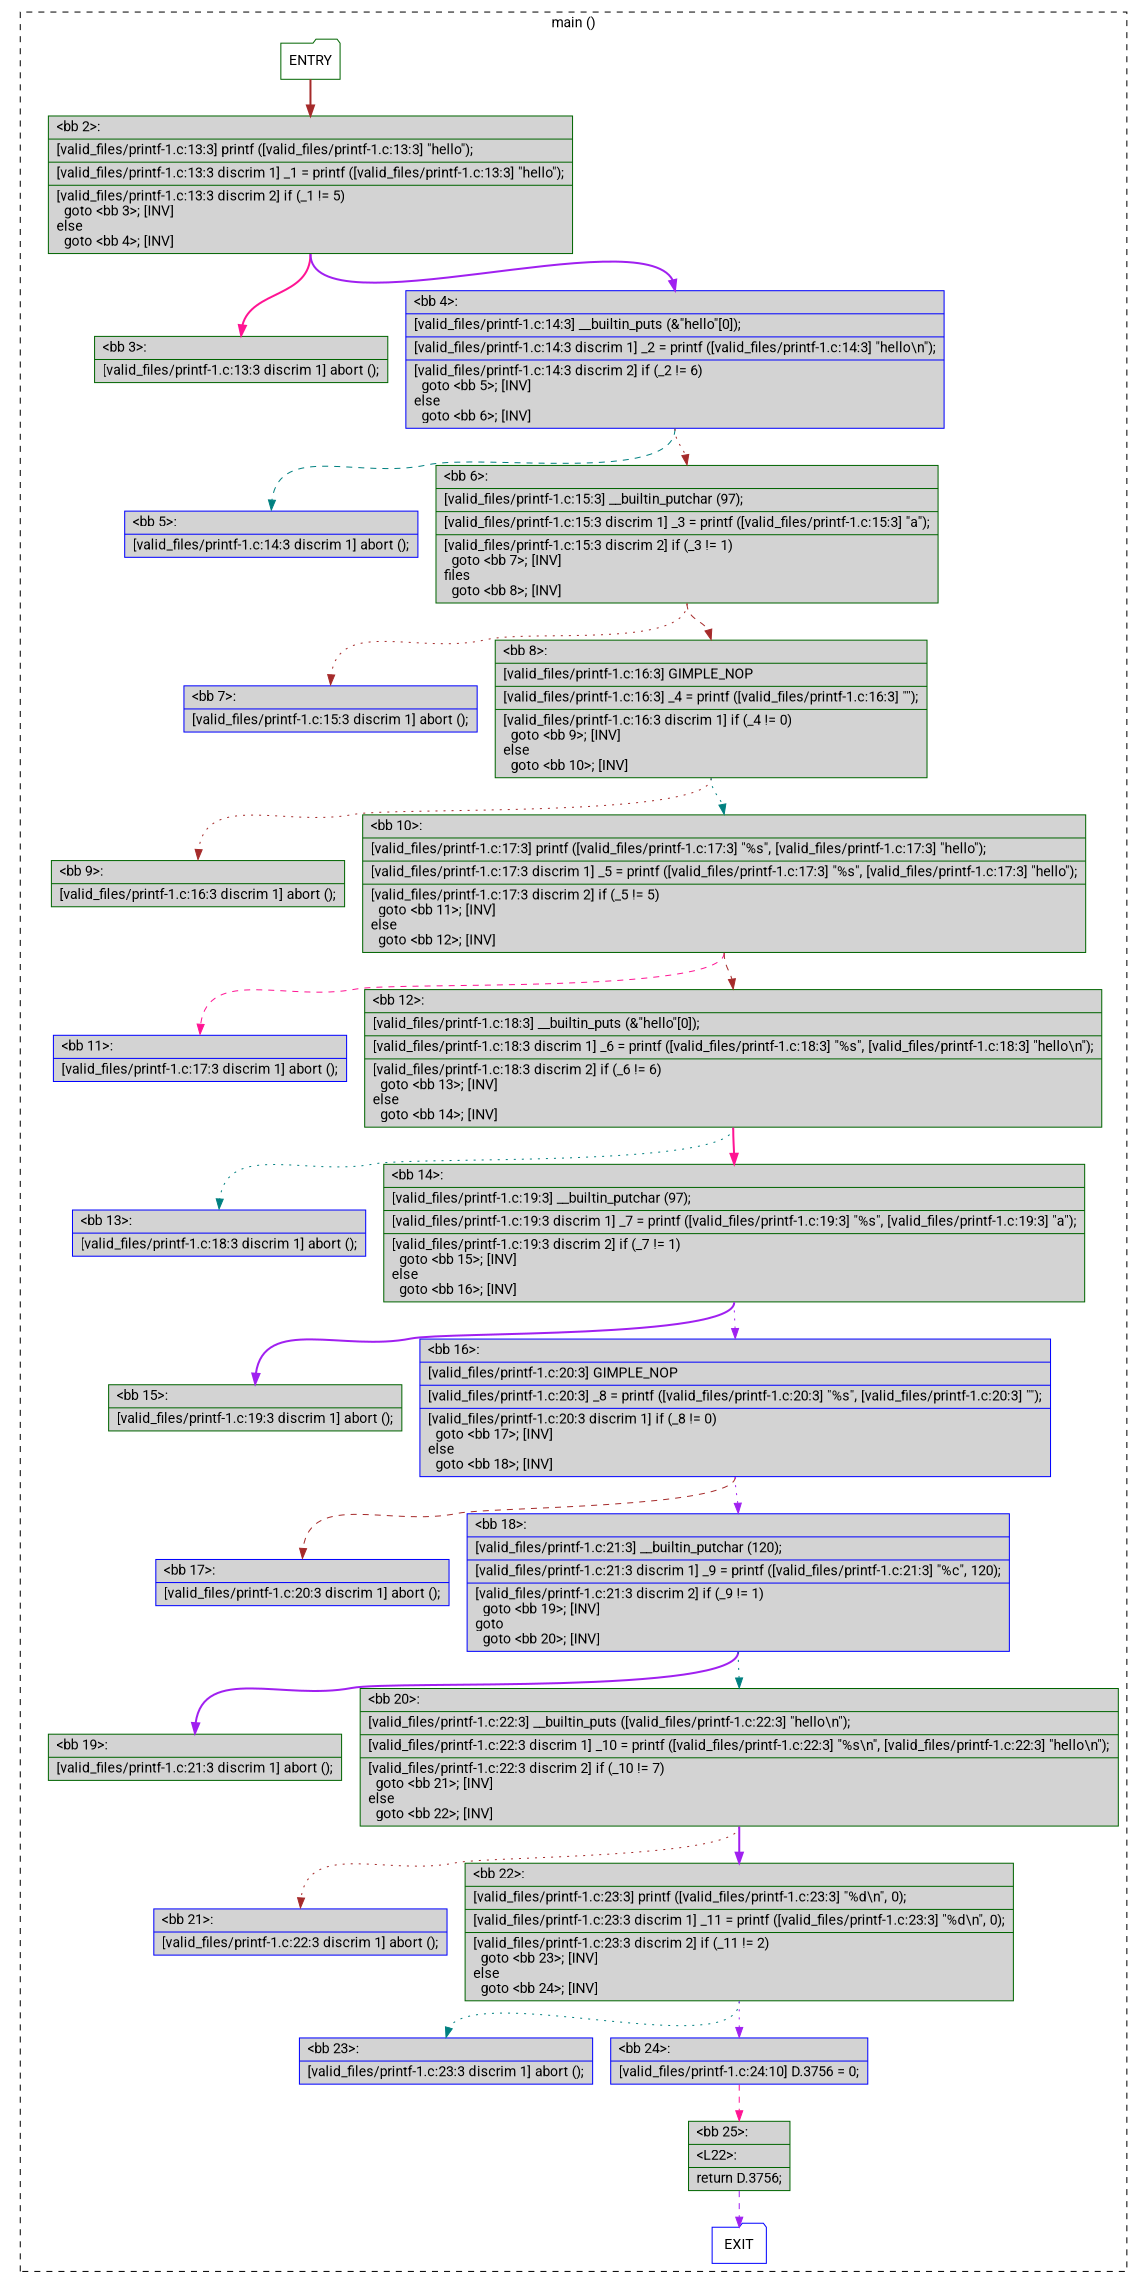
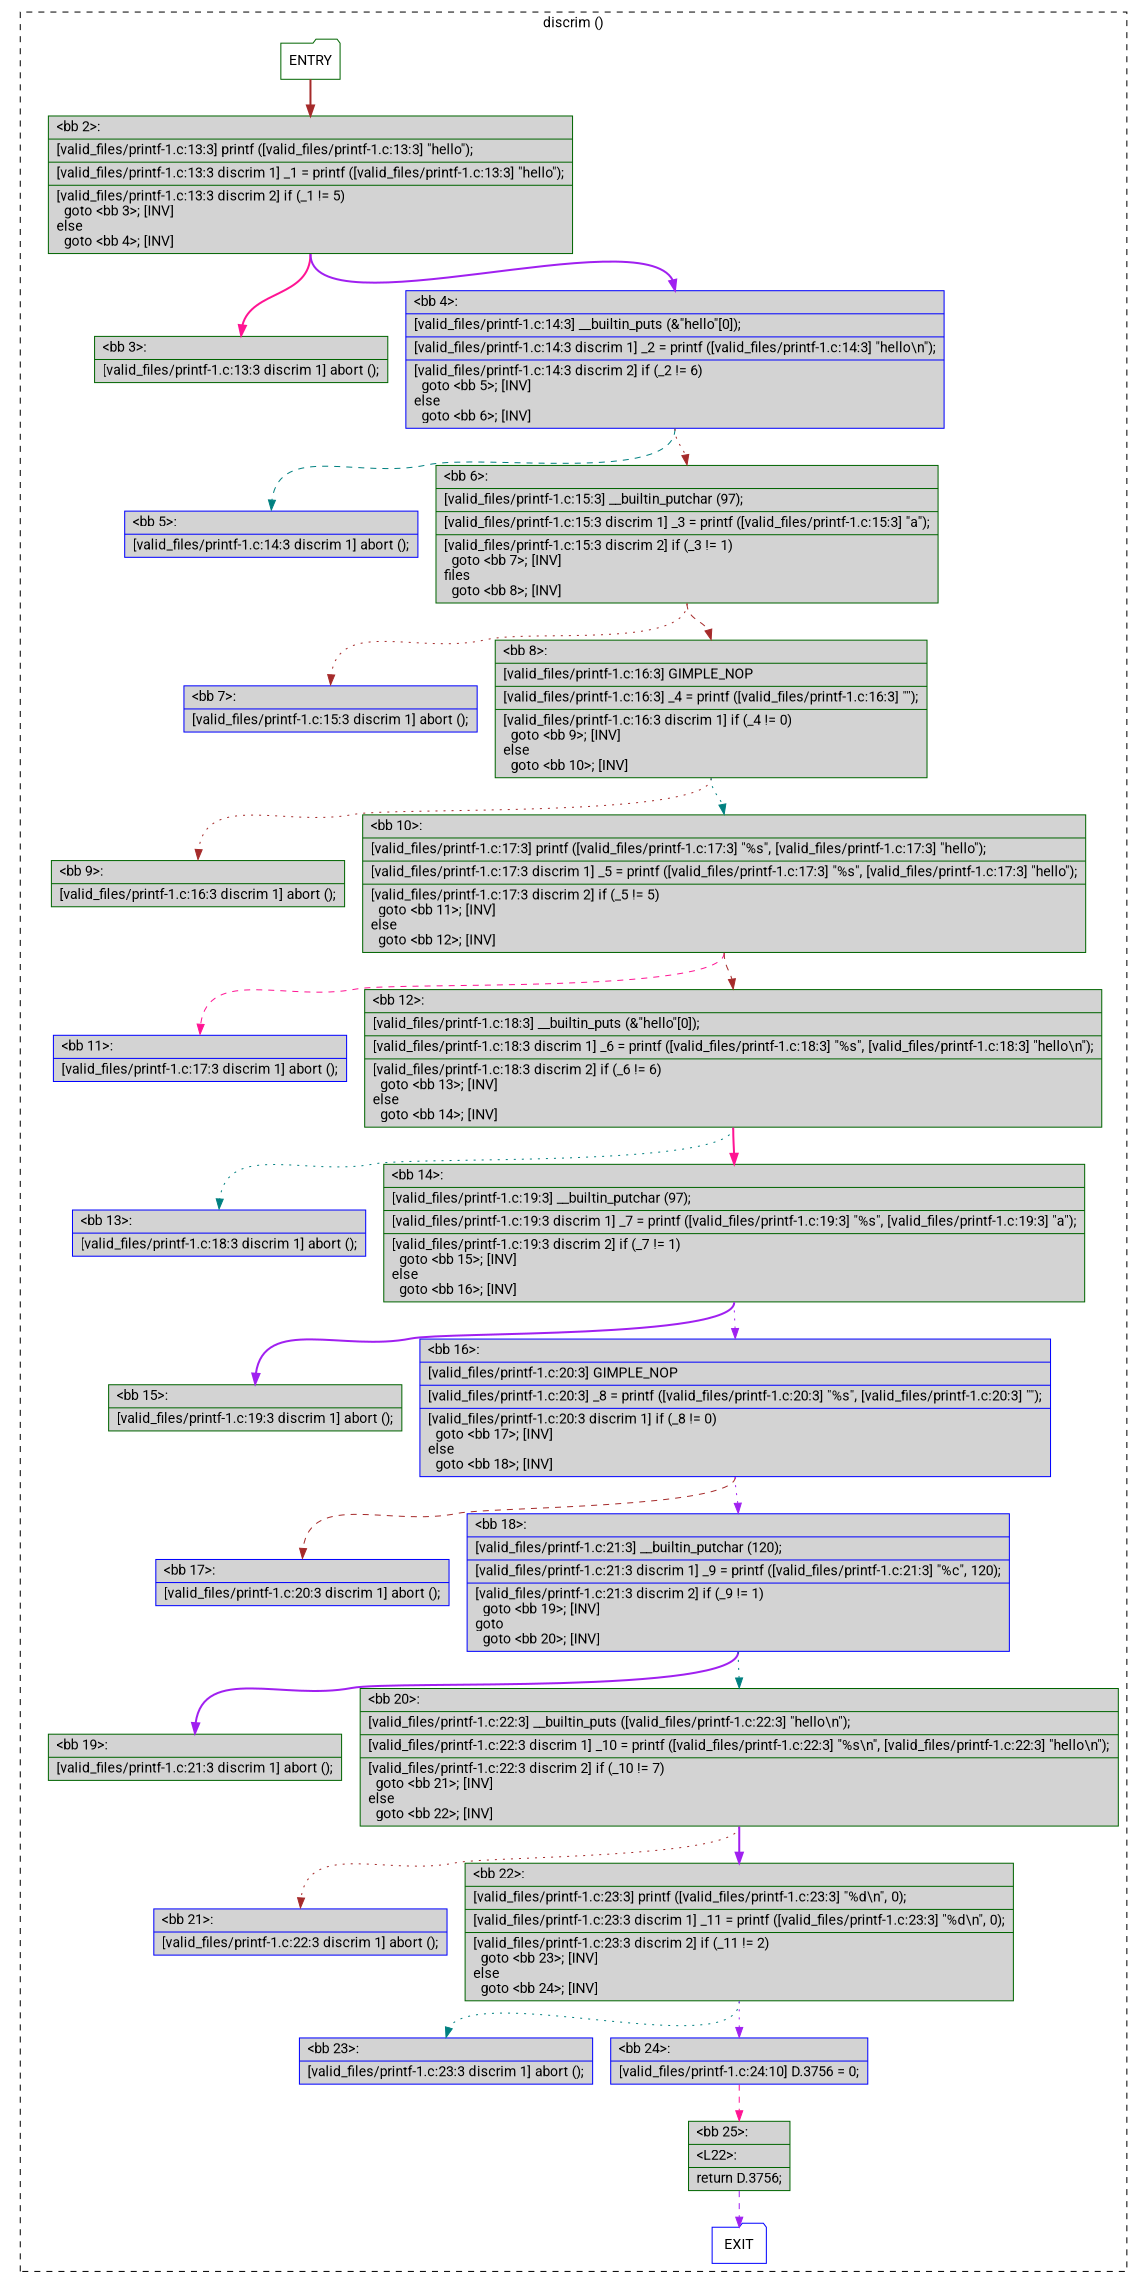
cluster "main ()": label "main ()" -> "discrim ()"
